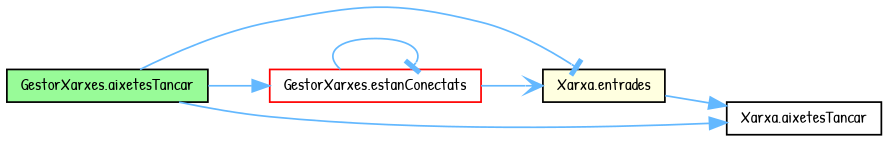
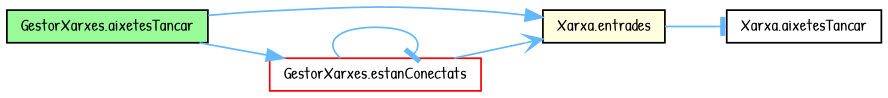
edge "GestorXarxes.aixetesTancar" -> "Xarxa.entrades": arrowhead tee -> normal
edge "Xarxa.entrades" -> "Xarxa.aixetesTancar": arrowhead normal -> tee
edge "GestorXarxes.aixetesTancar" -> "Xarxa.aixetesTancar": removed
